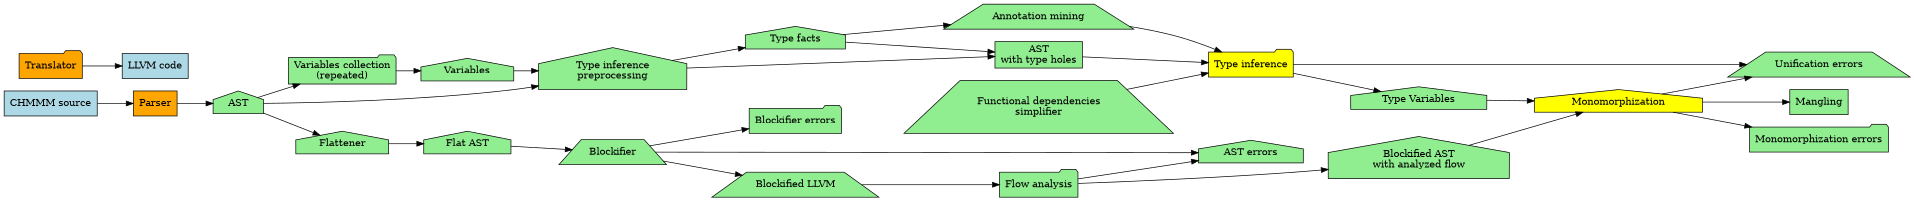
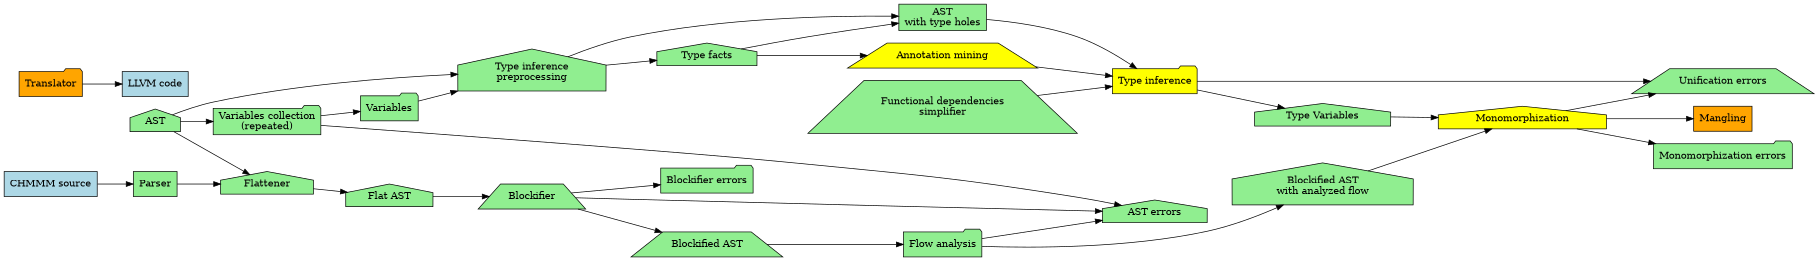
node "Annotation mining": fillcolor lightgreen -> yellow
node "Variables": shape house -> folder
node "Mangling": fillcolor lightgreen -> orange
node "Parser": fillcolor orange -> lightgreen
edge "Parser" -> "AST": now "Parser" -> "Flattener"
edge "Variables collection (repeated)" -> "AST errors": added
node "Blockified LLVM": label "Blockified LLVM" -> "Blockified AST"
